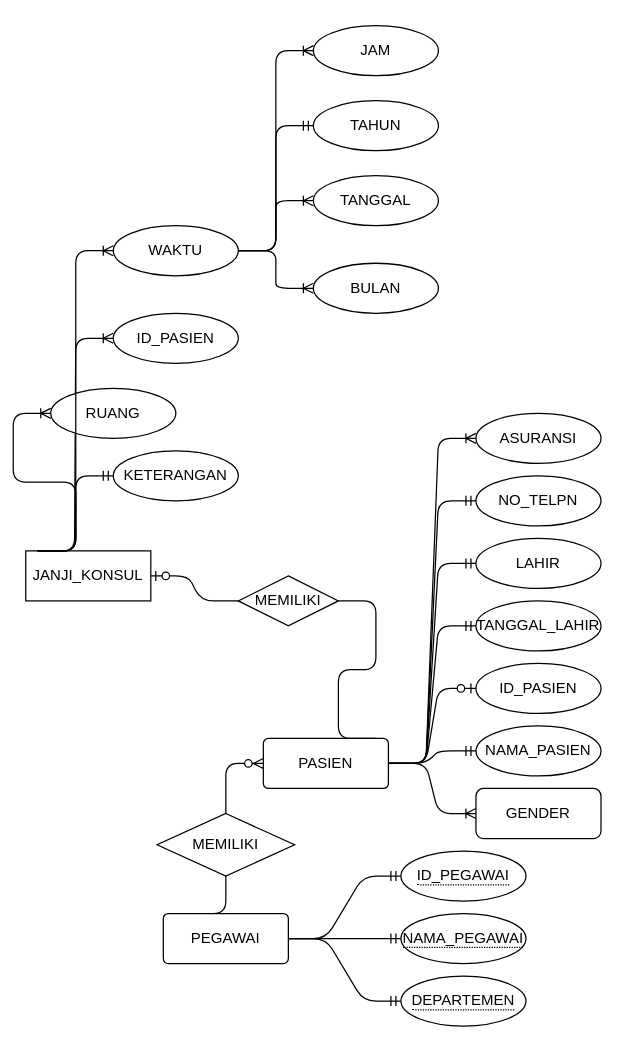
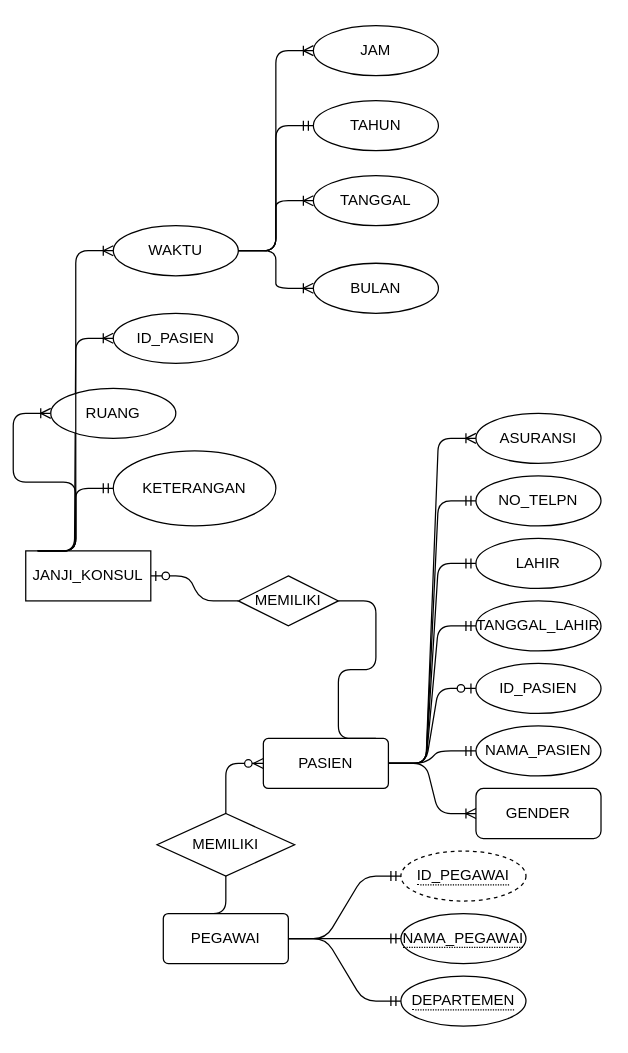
node "KETERANGAN": size 125x50 -> 163x75
node "ID_PEGAWAI": style solid -> dashed
